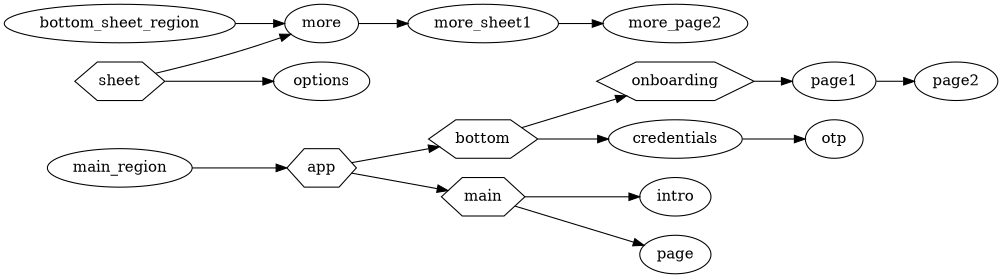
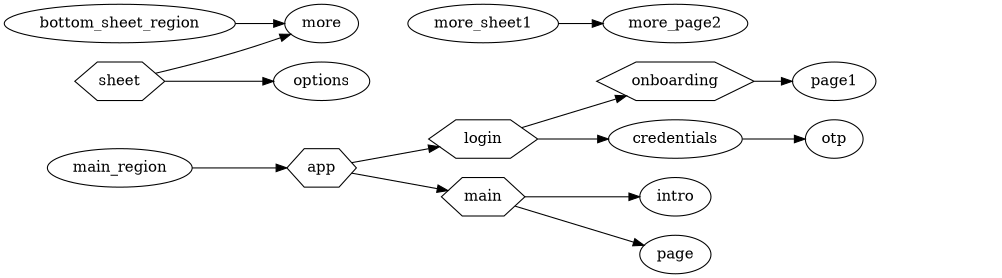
edge "more" -> "more_sheet1": removed
node "page2": removed
node "bottom": label "bottom" -> "login"
